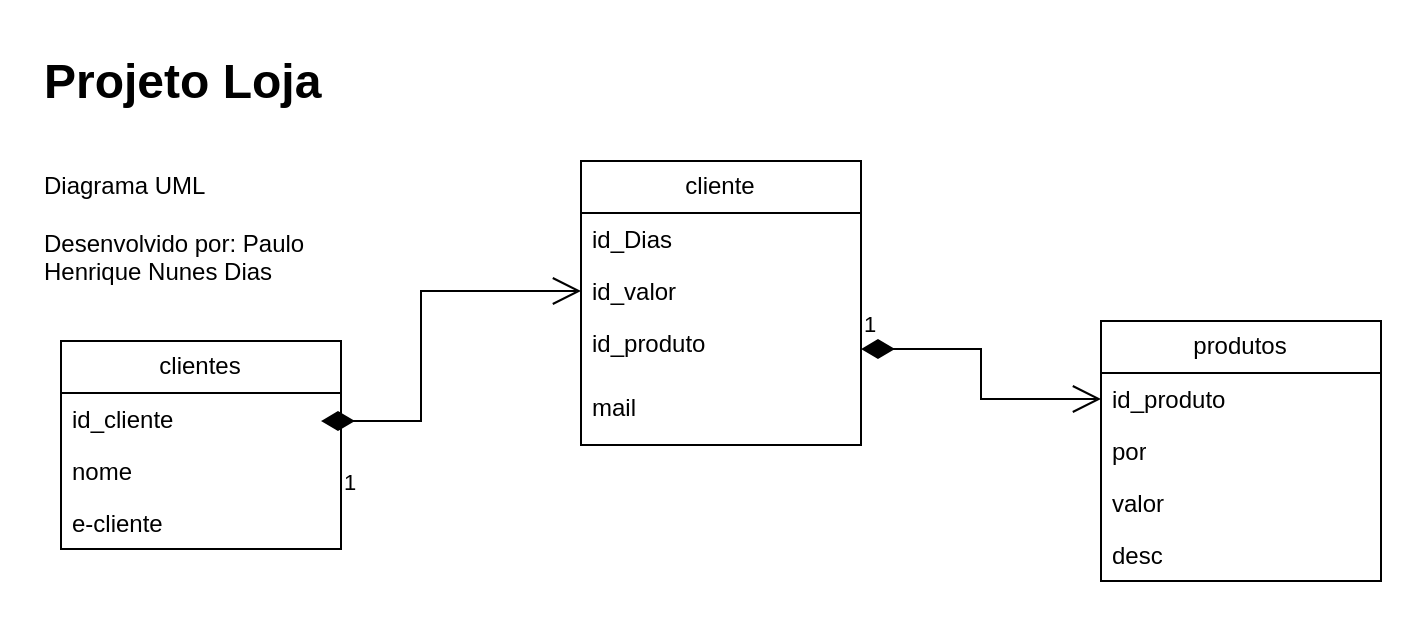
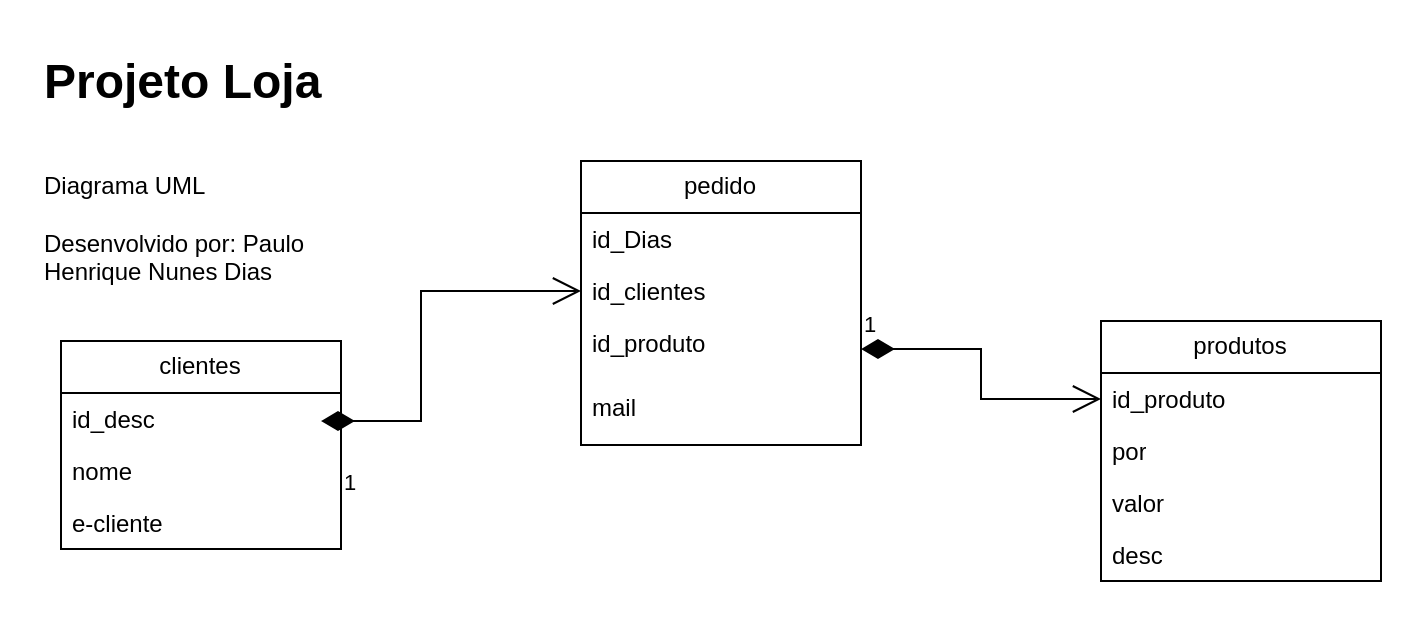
node "cliente": label "cliente" -> "pedido"
node "id_valor": label "id_valor" -> "id_clientes"
node "id_cliente": label "id_cliente" -> "id_desc"
